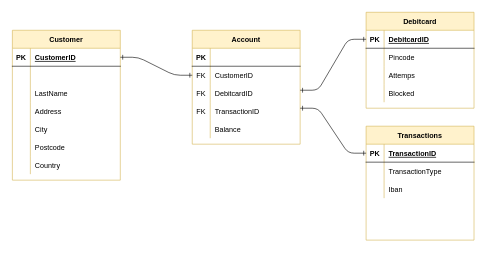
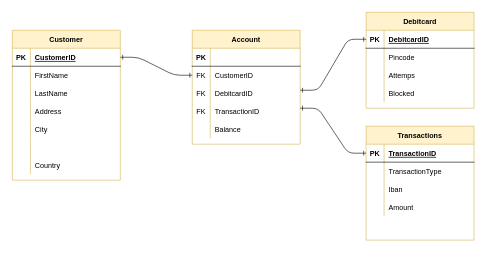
node "FirstName": added
node "Postcode": removed
node "Amount": added
